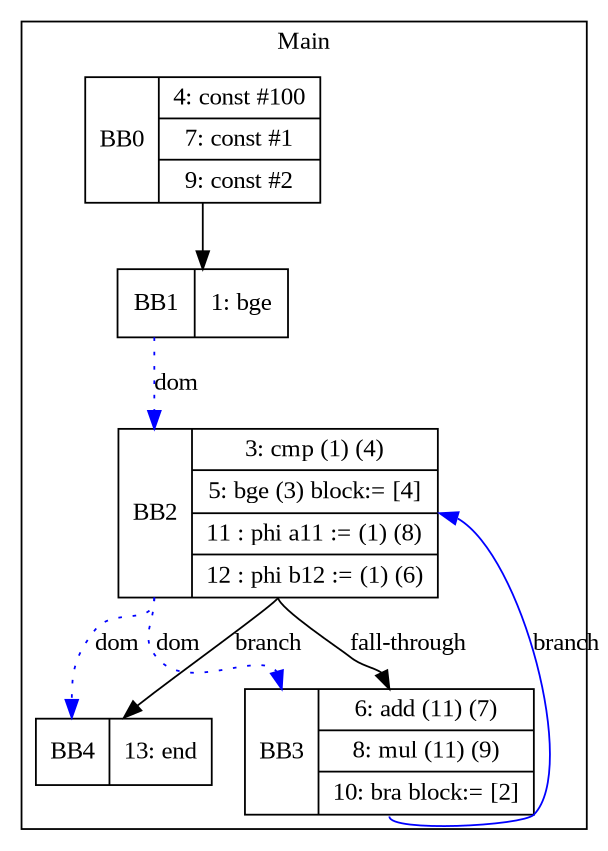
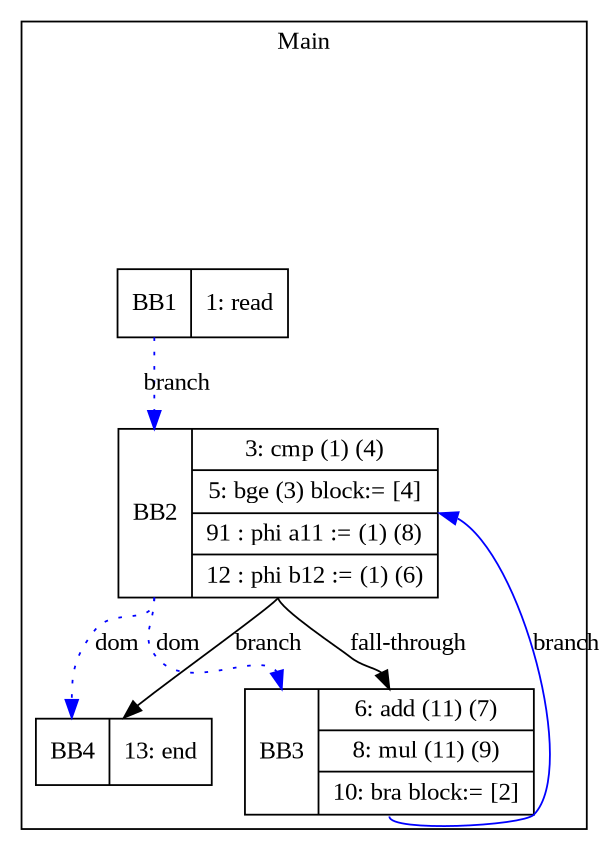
node "BB0": removed
node "BB1": text "1: bge" -> "1: read"
edge "BB1" -> "BB2": label "dom" -> "branch"
node "BB2": text "11 : phi a11 := (1) (8)" -> "91 : phi a11 := (1) (8)"
